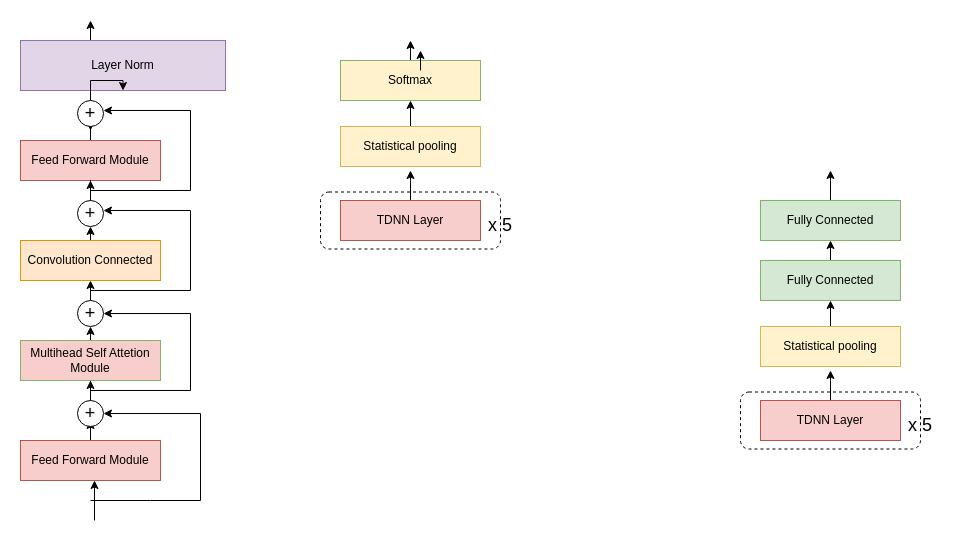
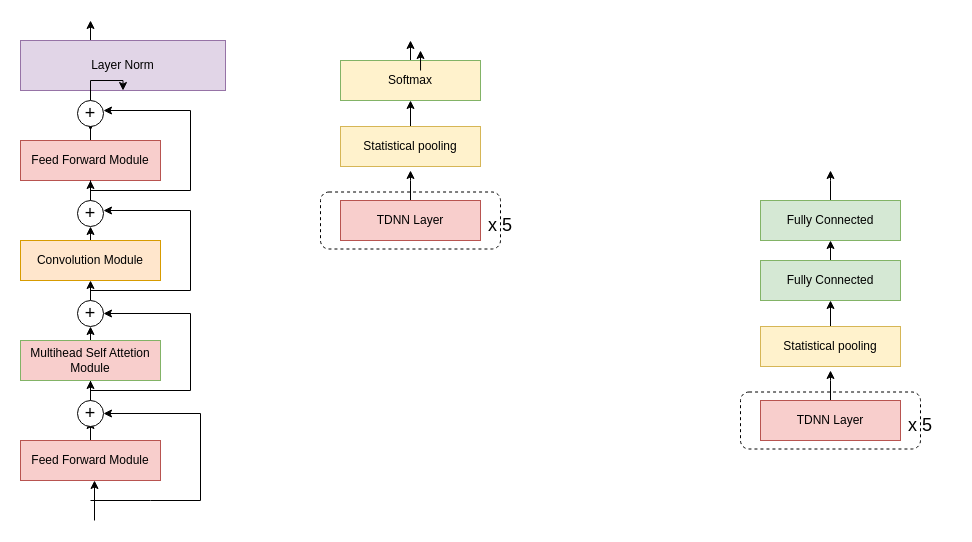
node "Convolution Connected": label "Convolution Connected" -> "Convolution Module"
